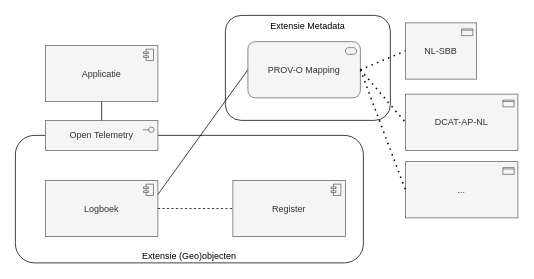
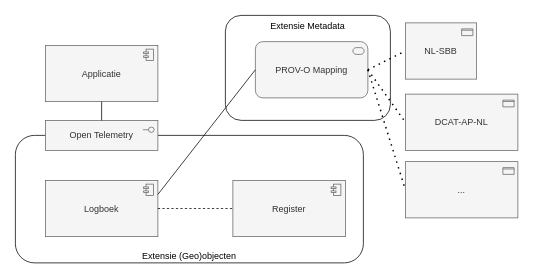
node "PROV-O Mapping": moved (304, 70) -> (312, 70)
